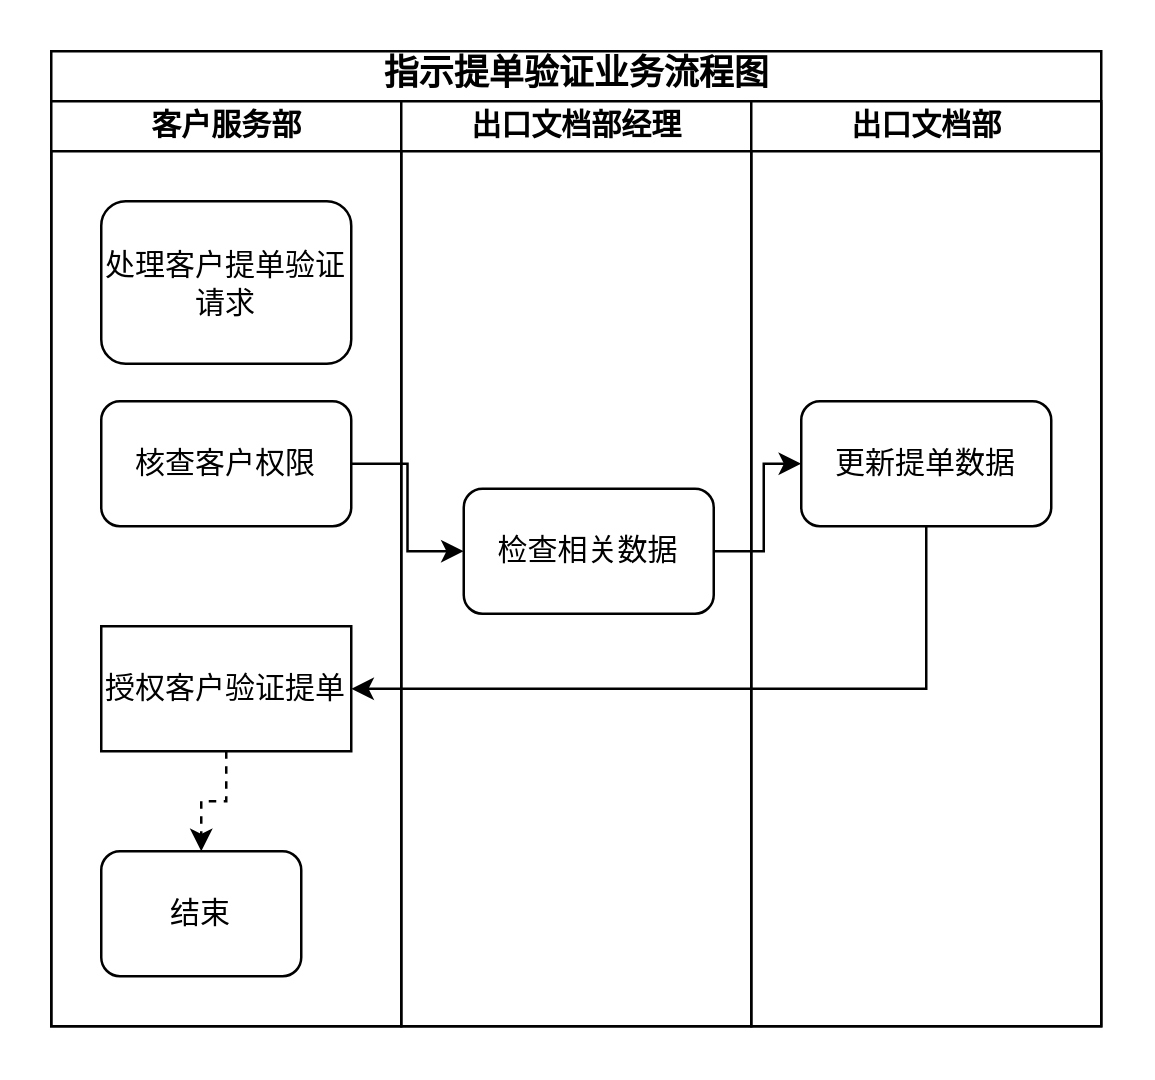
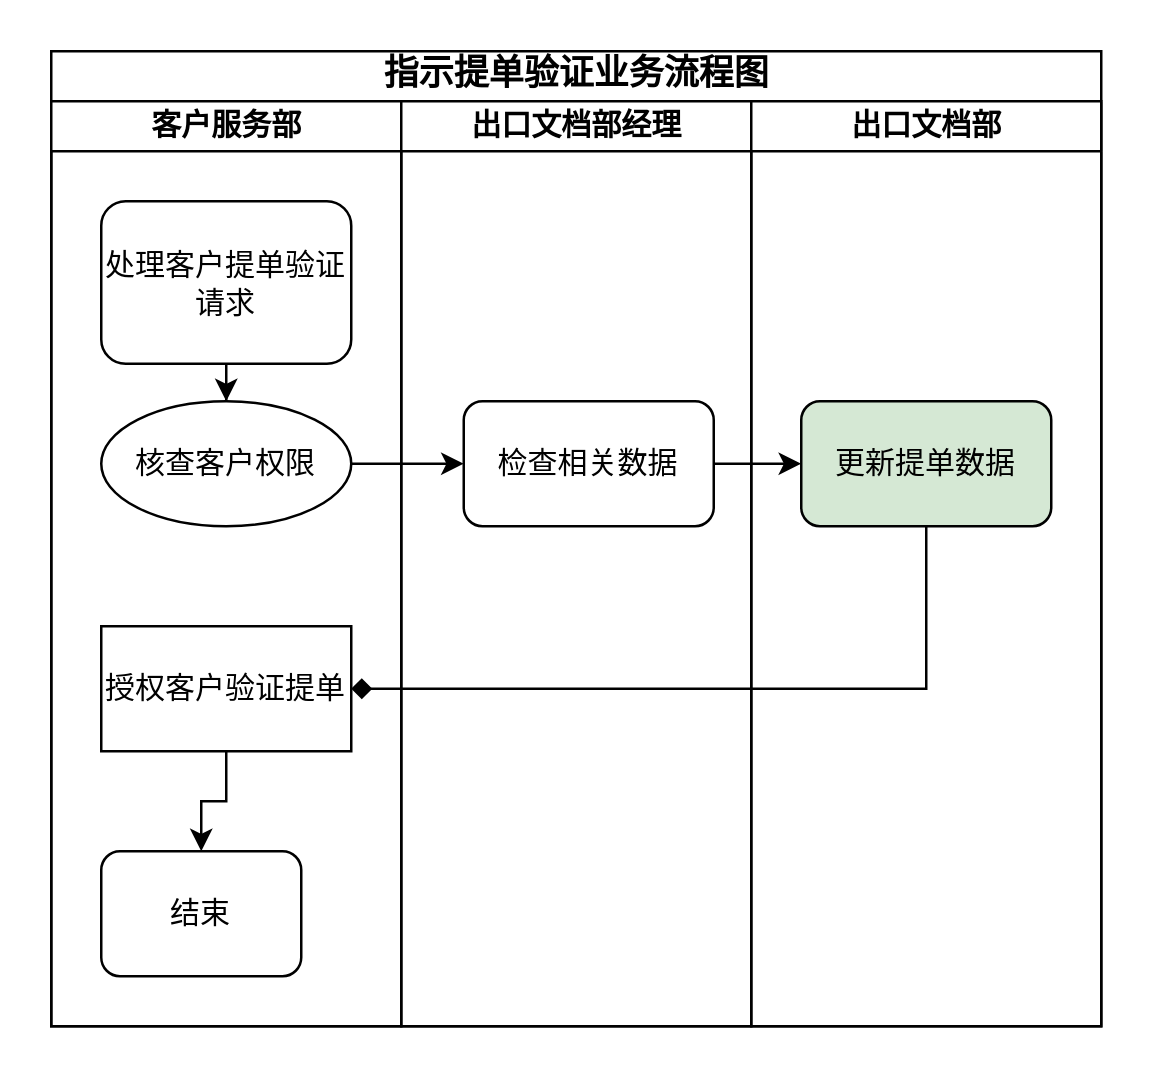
edge "处理客户提单验证请求" -> "核查客户权限": added
node "核查客户权限": shape rounded rectangle -> ellipse
node "更新提单数据": fillcolor #ffffff -> #d5e8d4
node "检查相关数据": moved (589, 551) -> (589, 464)
edge "更新提单数据" -> "授权客户验证提单": arrowhead classic -> diamond
edge "授权客户验证提单" -> "结束": style dashed -> solid
